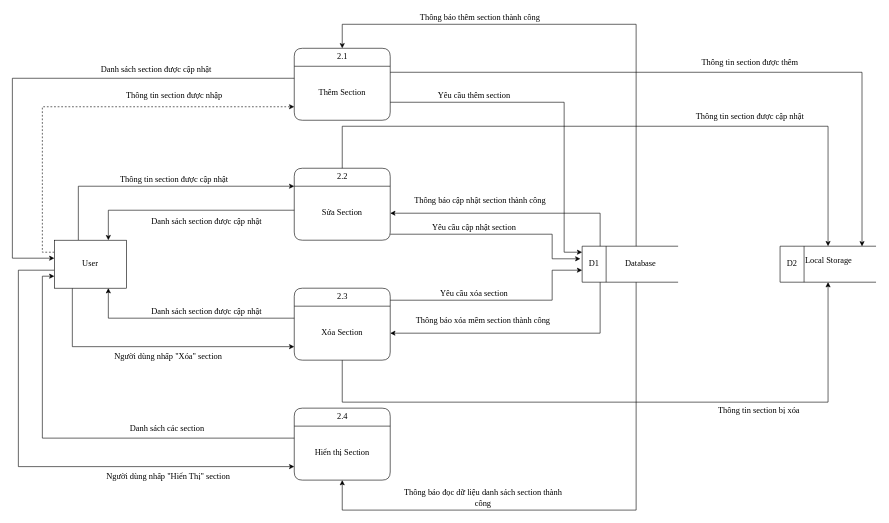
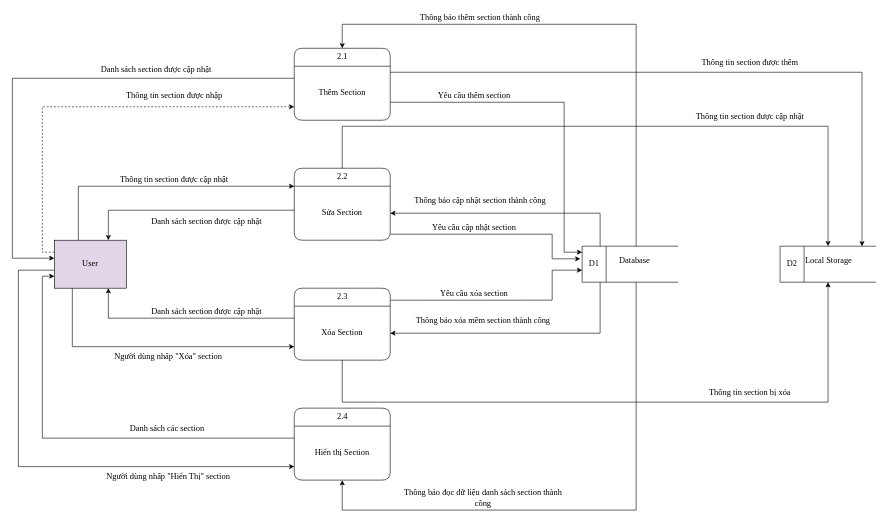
node "User": fillcolor #ffffff -> #e1d5e7
node "Database": moved (648, 264) -> (642, 261)
node "Thông tin section bị xóa": moved (759, 411) -> (750, 393)
